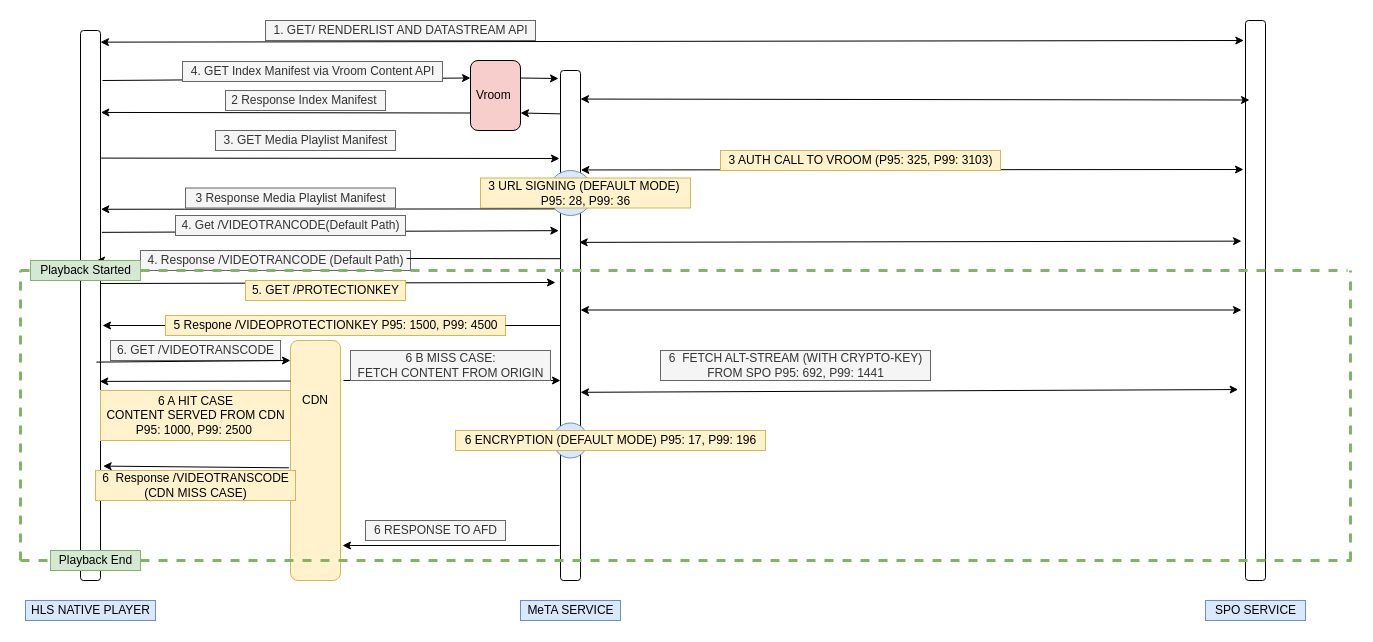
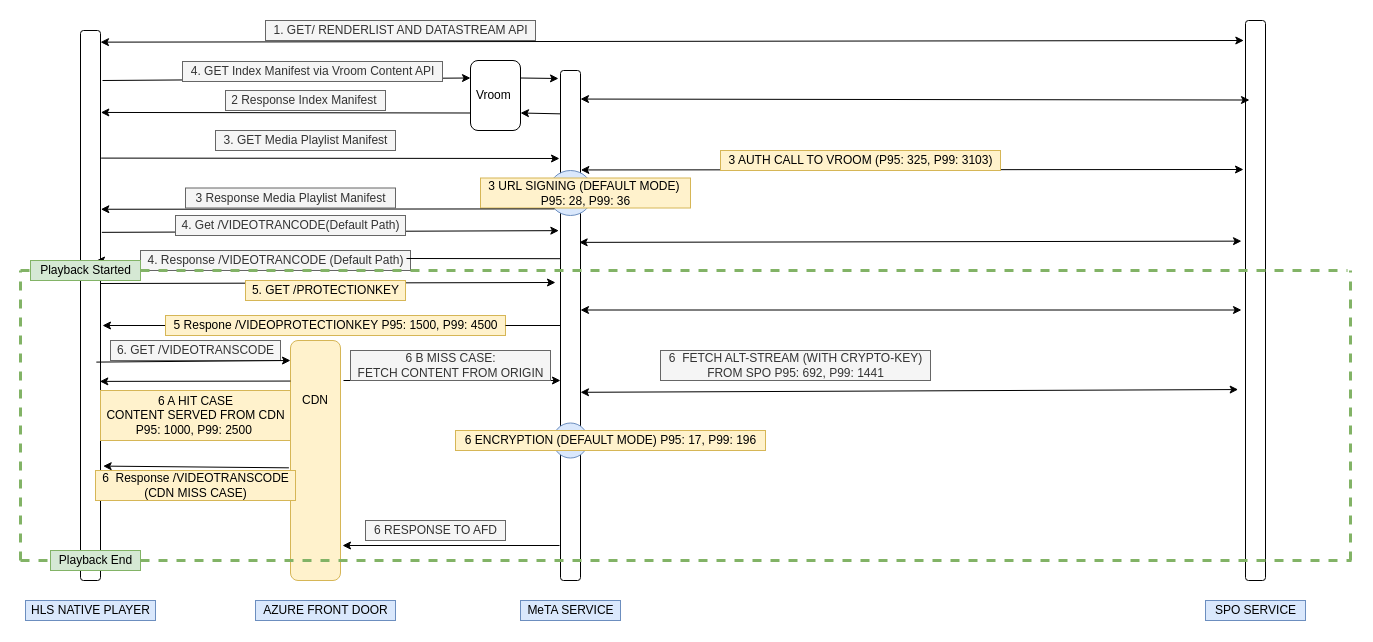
node "Vroom": fillcolor #f8cecc -> #ffffff
node "AZURE FRONT DOOR": added
